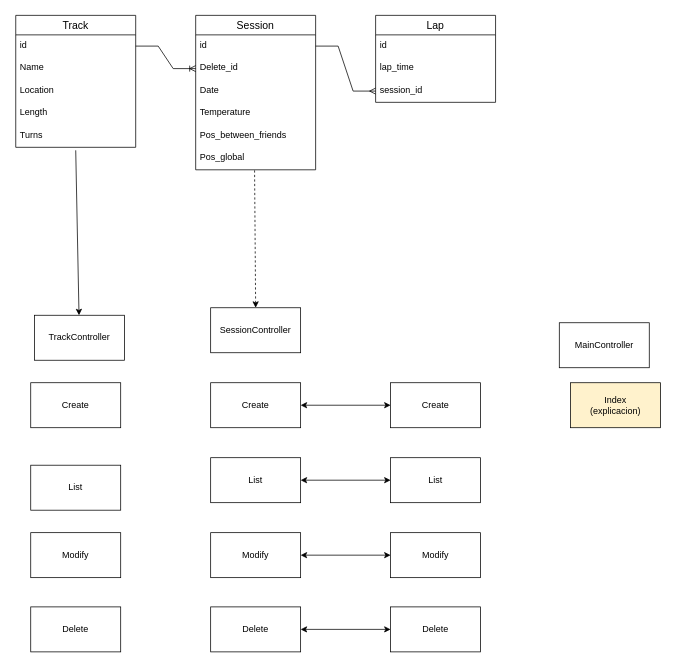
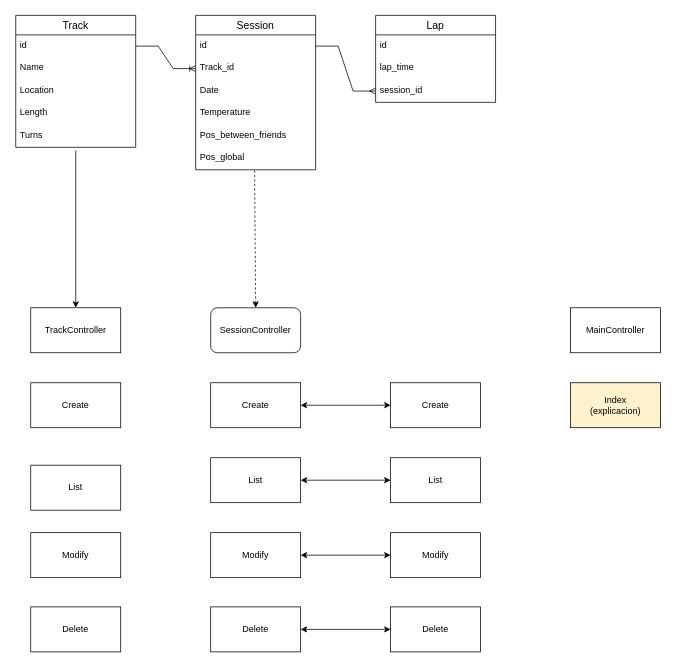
node "Delete_id": label "Delete_id" -> "Track_id"
node "SessionController": shape rectangle -> rounded rectangle
node "TrackController": moved (79, 338) -> (75, 330)
node "MainController": moved (604, 345) -> (615, 330)
